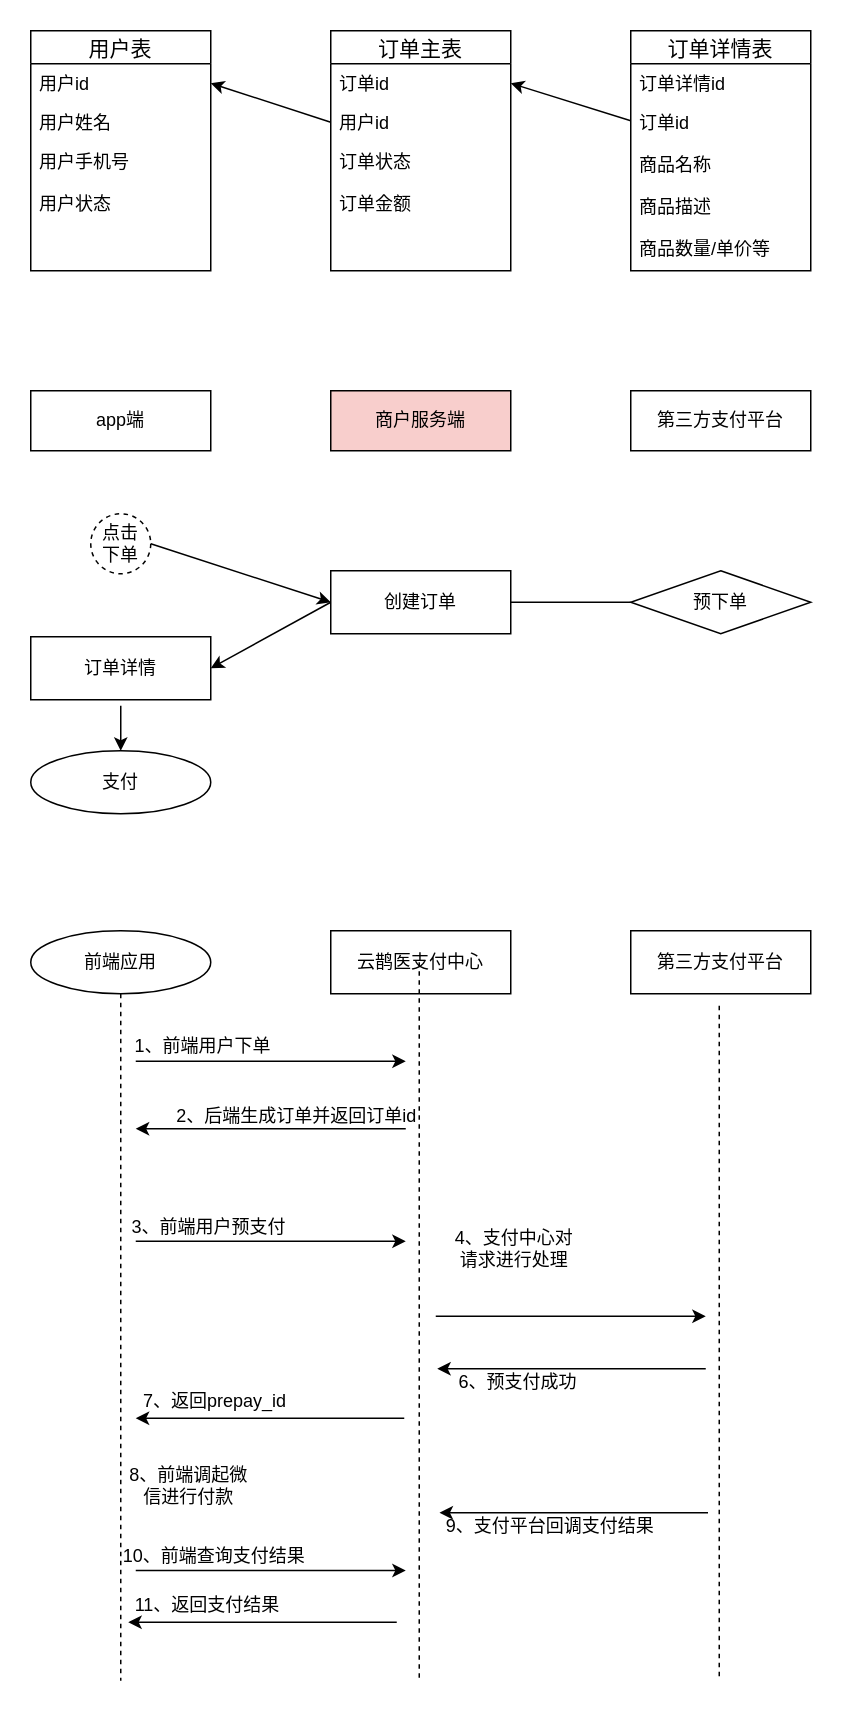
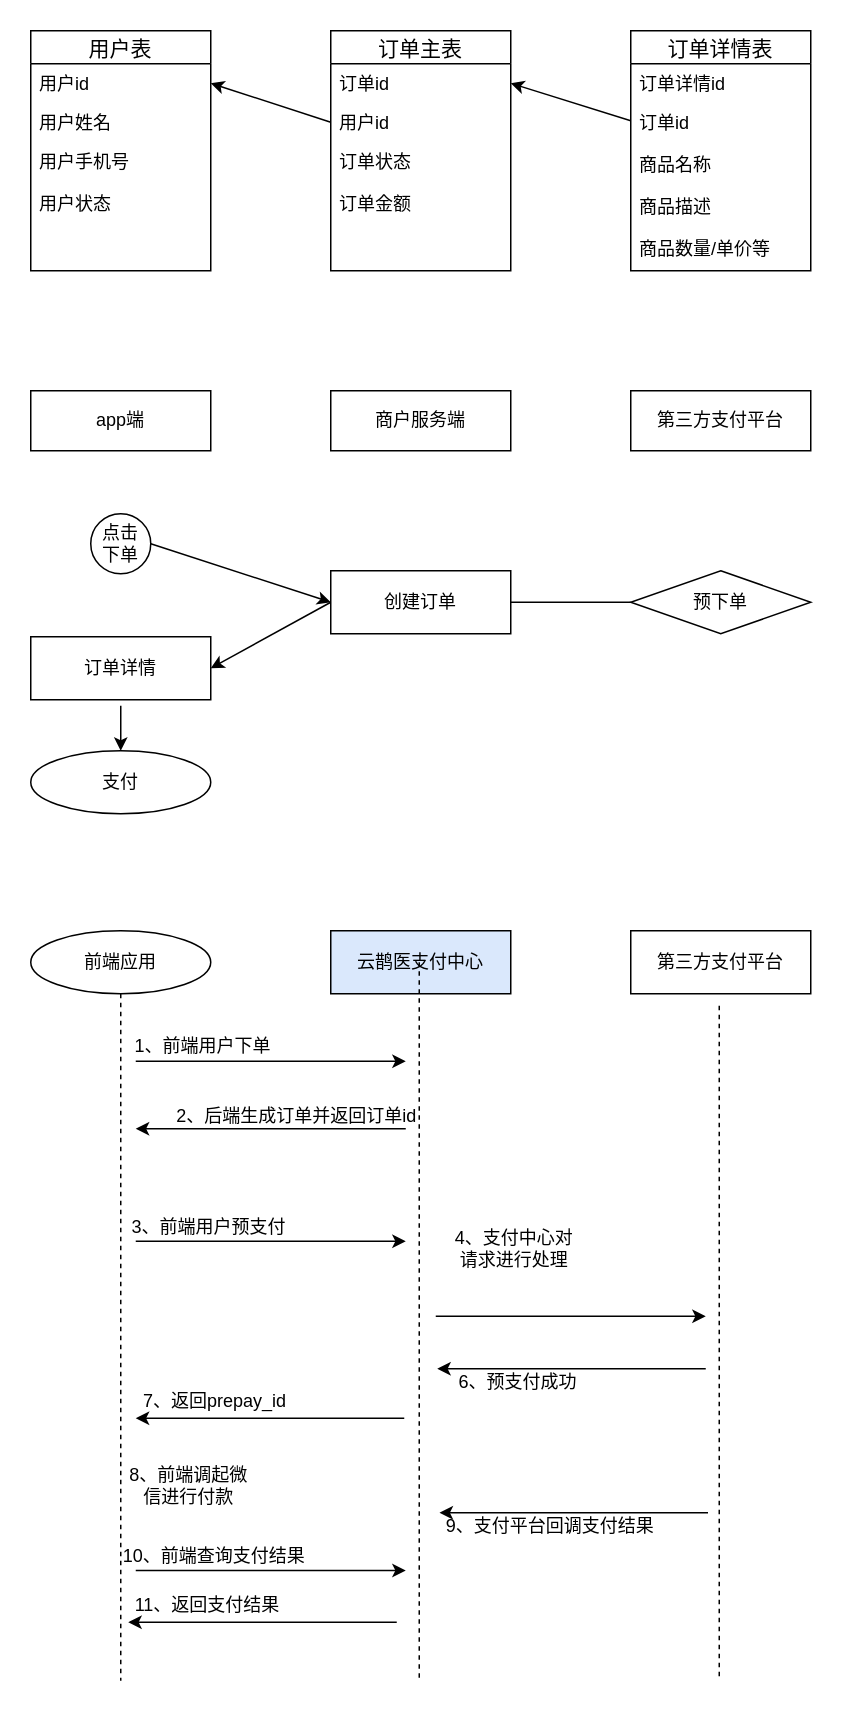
node "商户服务端": fillcolor #f8cecc -> #ffffff
node "点击 下单": style dashed -> solid
node "云鹊医支付中心": fillcolor #ffffff -> #dae8fc
